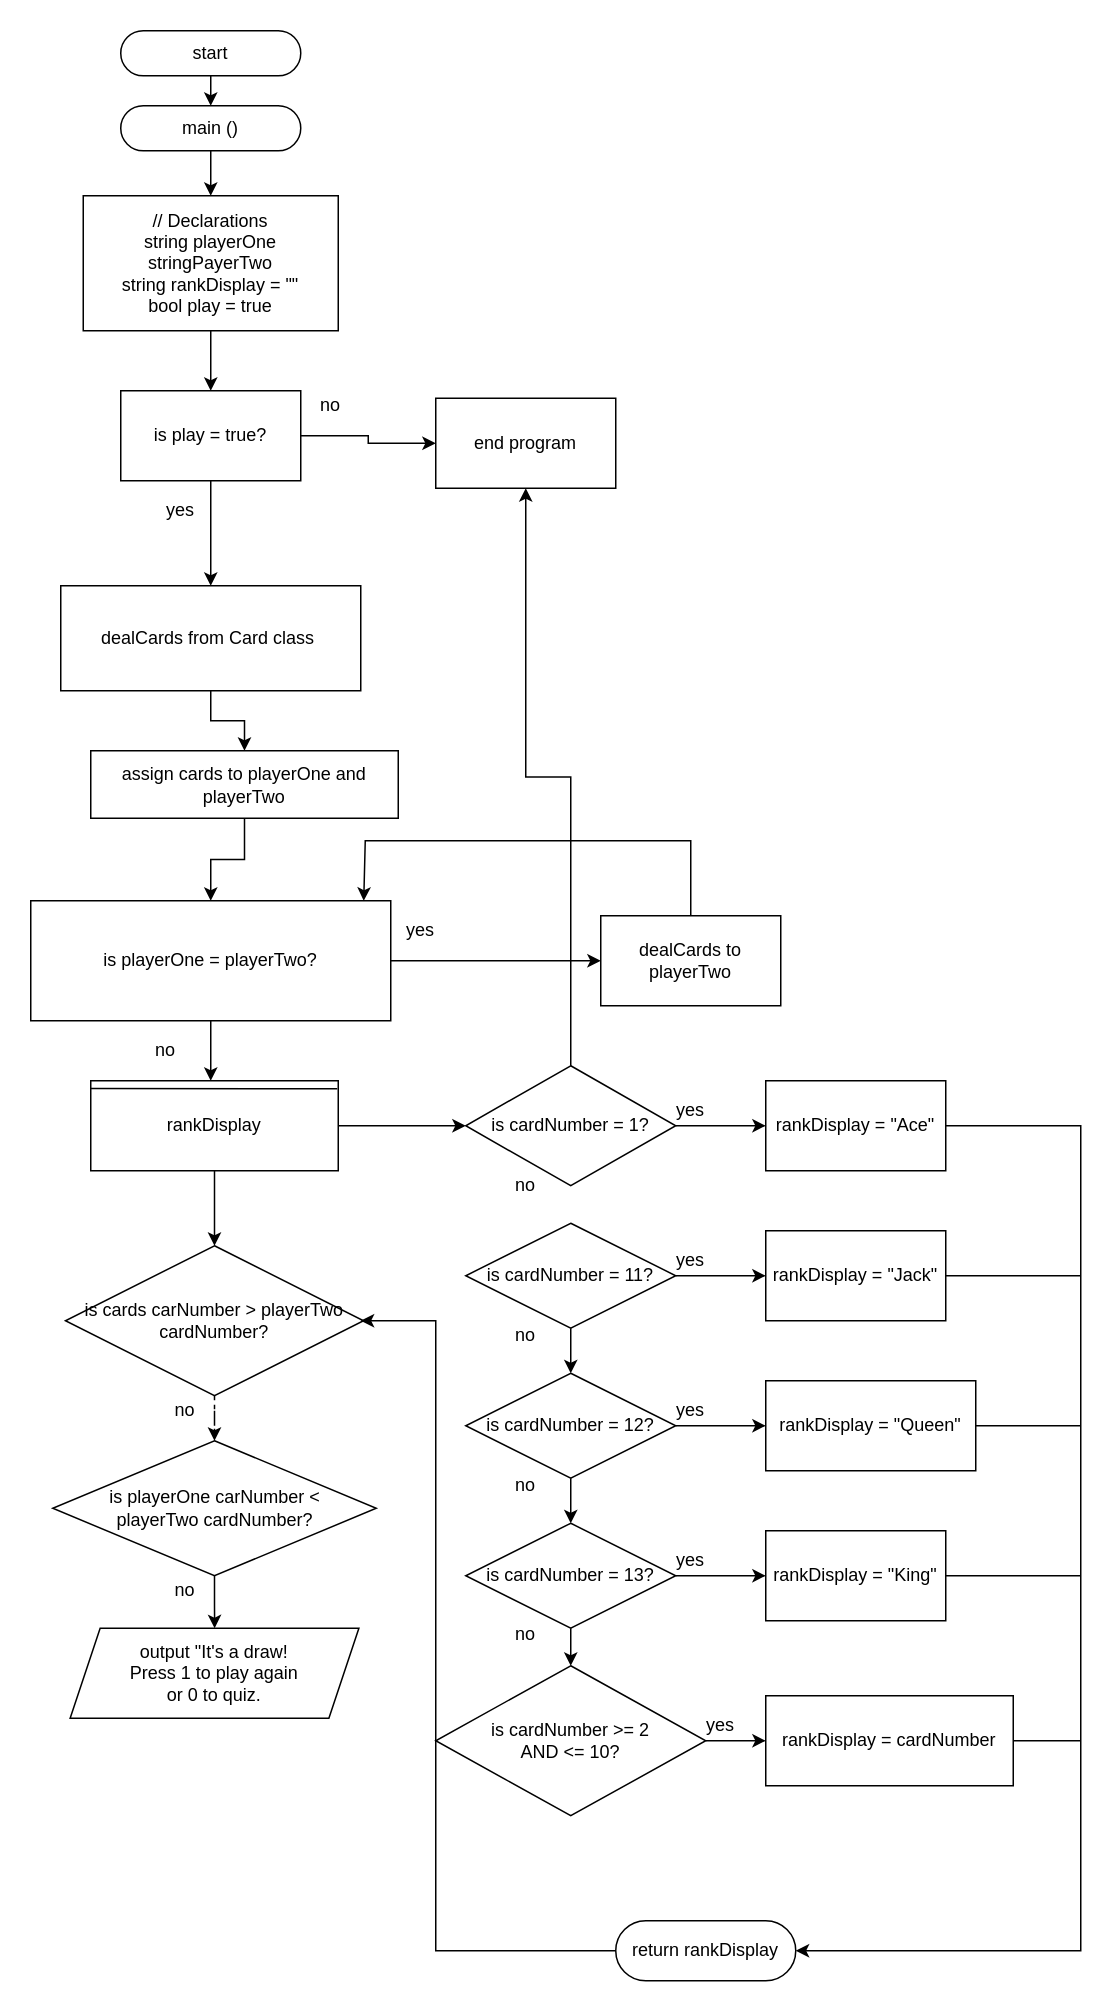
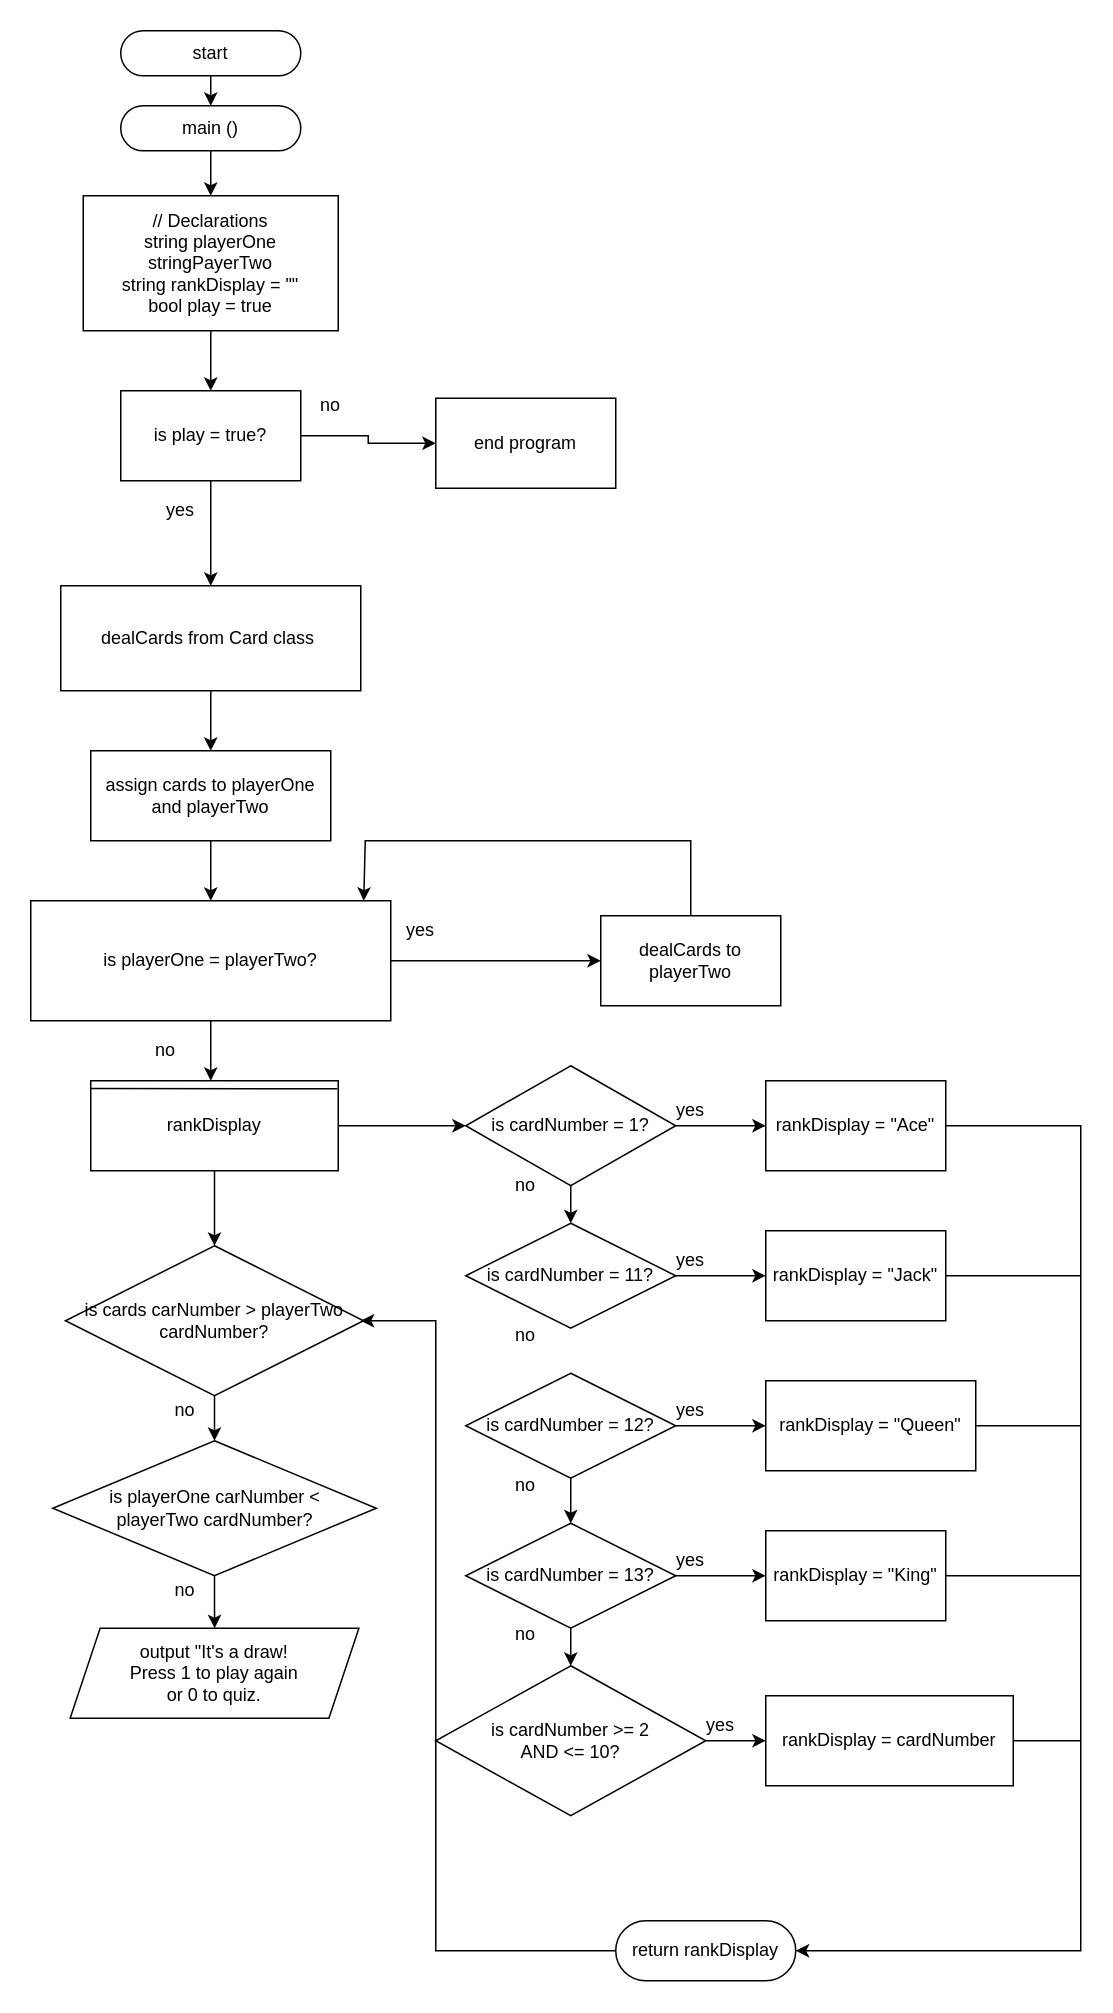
edge "is cardNumber = 1?" -> "end program": now "is cardNumber = 1?" -> "is cardNumber = 11?"
node "assign cards to playerOne and playerTwo": size 308x68 -> 240x90
edge "is cardNumber = 11?" -> "is cardNumber = 12?": removed
edge "is cards carNumber > playerTwo cardNumber?" -> "is playerOne carNumber < playerTwo cardNumber?": style dashed -> solid
